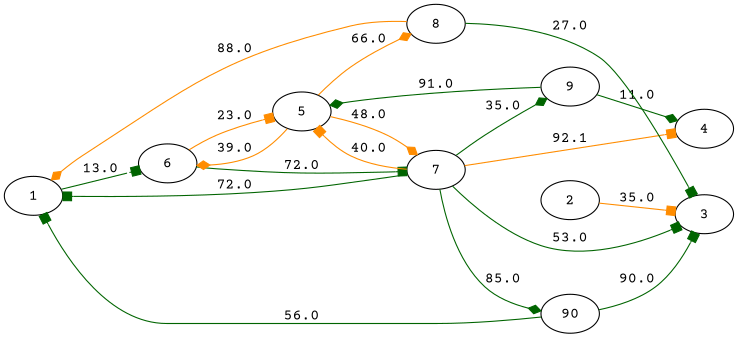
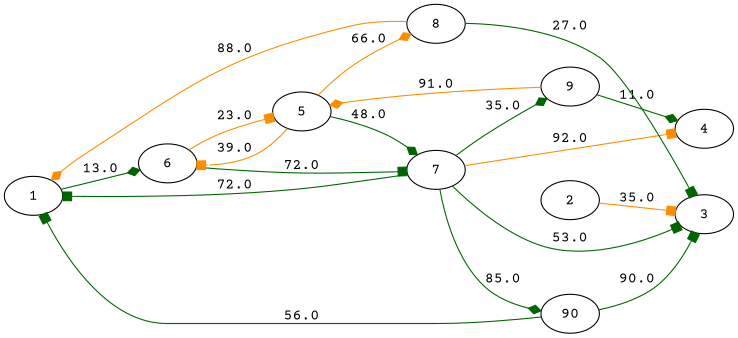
edge "9" -> "5": color darkgreen -> darkorange
edge "5" -> "7": color darkorange -> darkgreen
edge "7" -> "4": label "92.1" -> "92.0"
edge "5" -> "6": arrowhead diamond -> box
edge "7" -> "5": removed, label "40.0"
edge "1" -> "6": arrowhead box -> diamond
